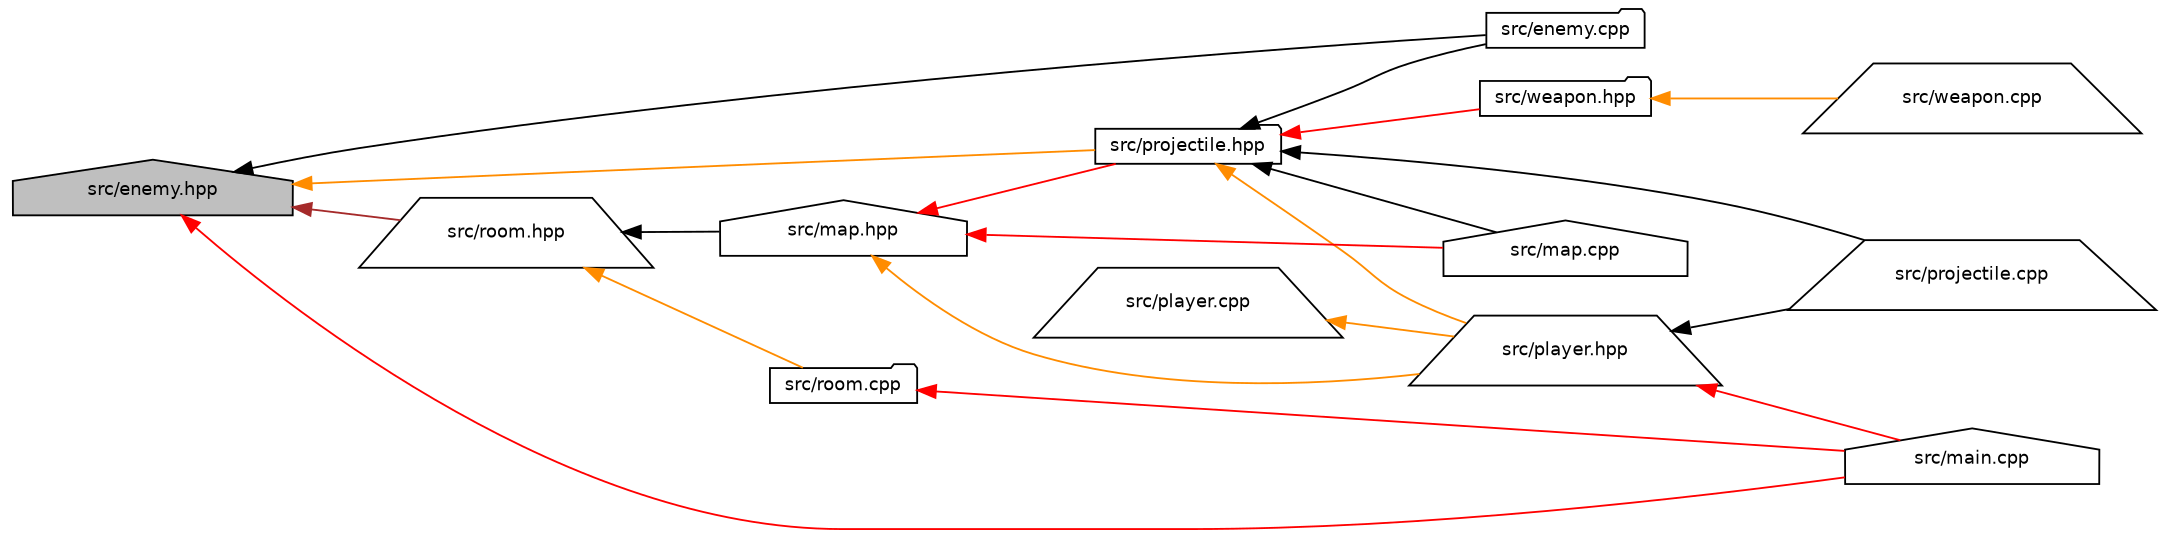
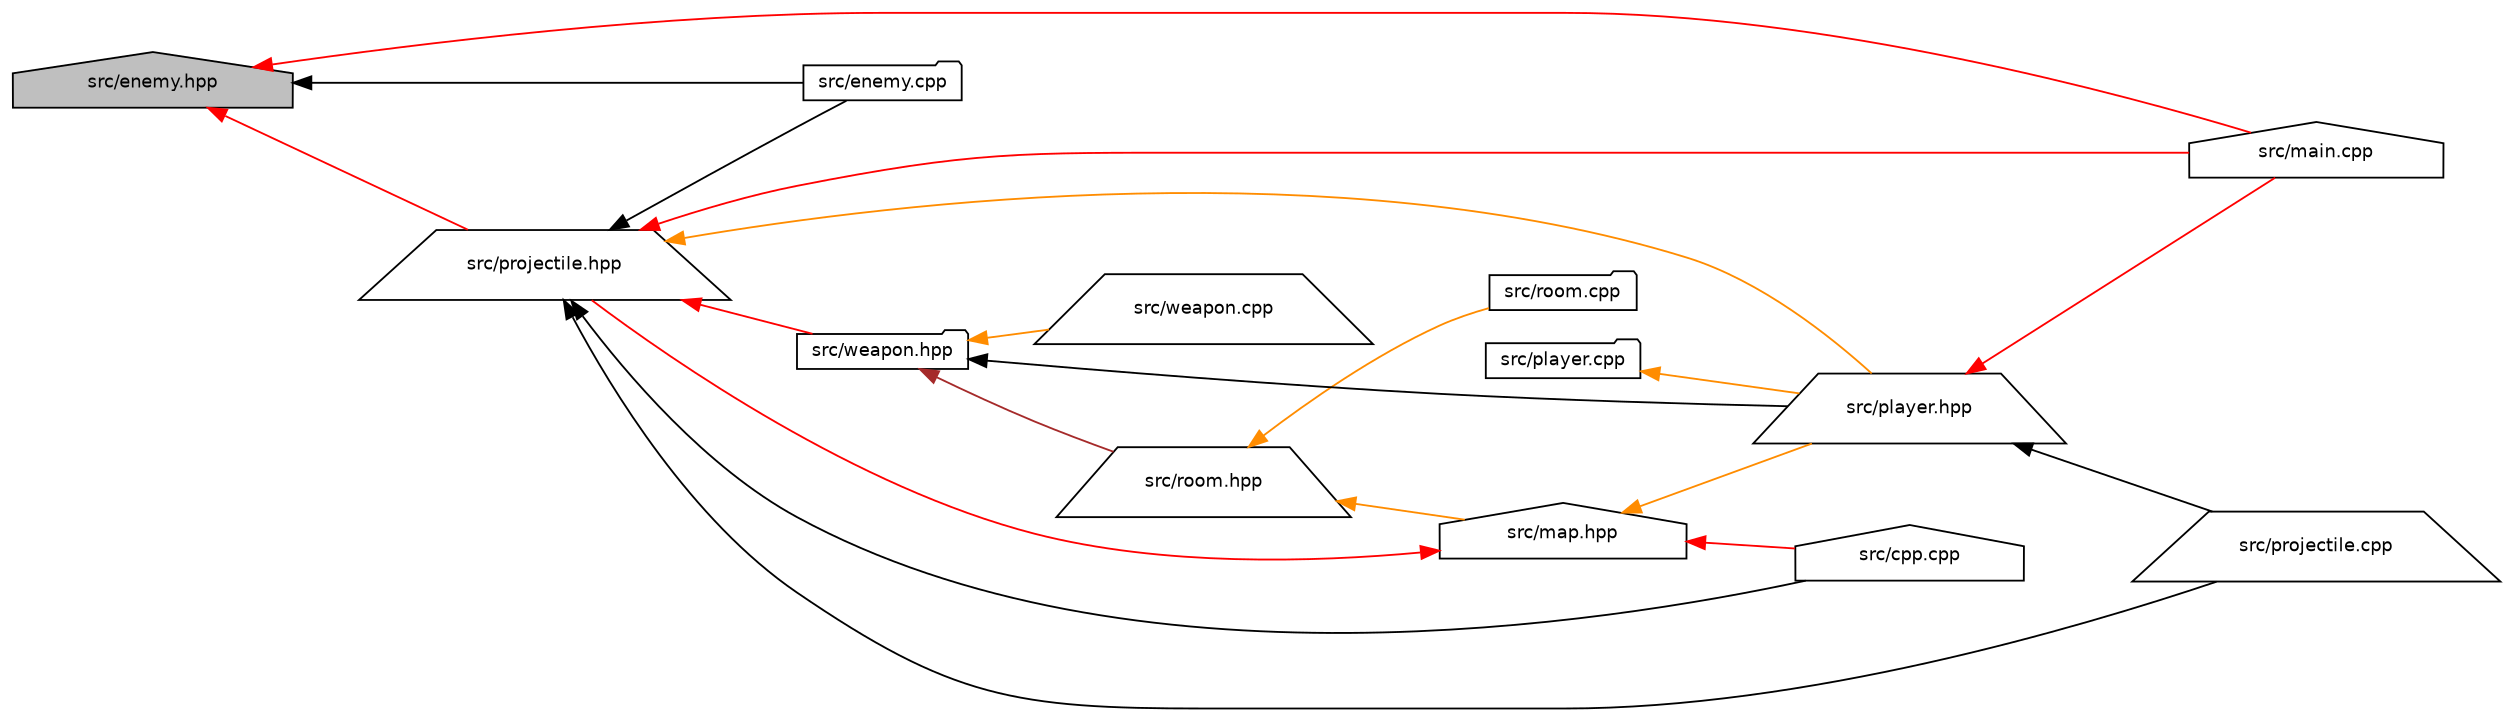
node "src/projectile.hpp": shape folder -> trapezium
edge "src/projectile.hpp" -> "src/enemy.hpp": color darkorange -> red
edge "src/room.hpp" -> "src/enemy.hpp": now "src/room.hpp" -> "src/weapon.hpp"
edge "src/map.hpp" -> "src/room.hpp": color black -> darkorange
node "src/map.cpp": label "src/map.cpp" -> "src/cpp.cpp"
node "src/player.cpp": shape trapezium -> folder
edge "src/player.hpp" -> "src/weapon.hpp": added
edge "src/main.cpp" -> "src/room.cpp": now "src/main.cpp" -> "src/projectile.hpp"
